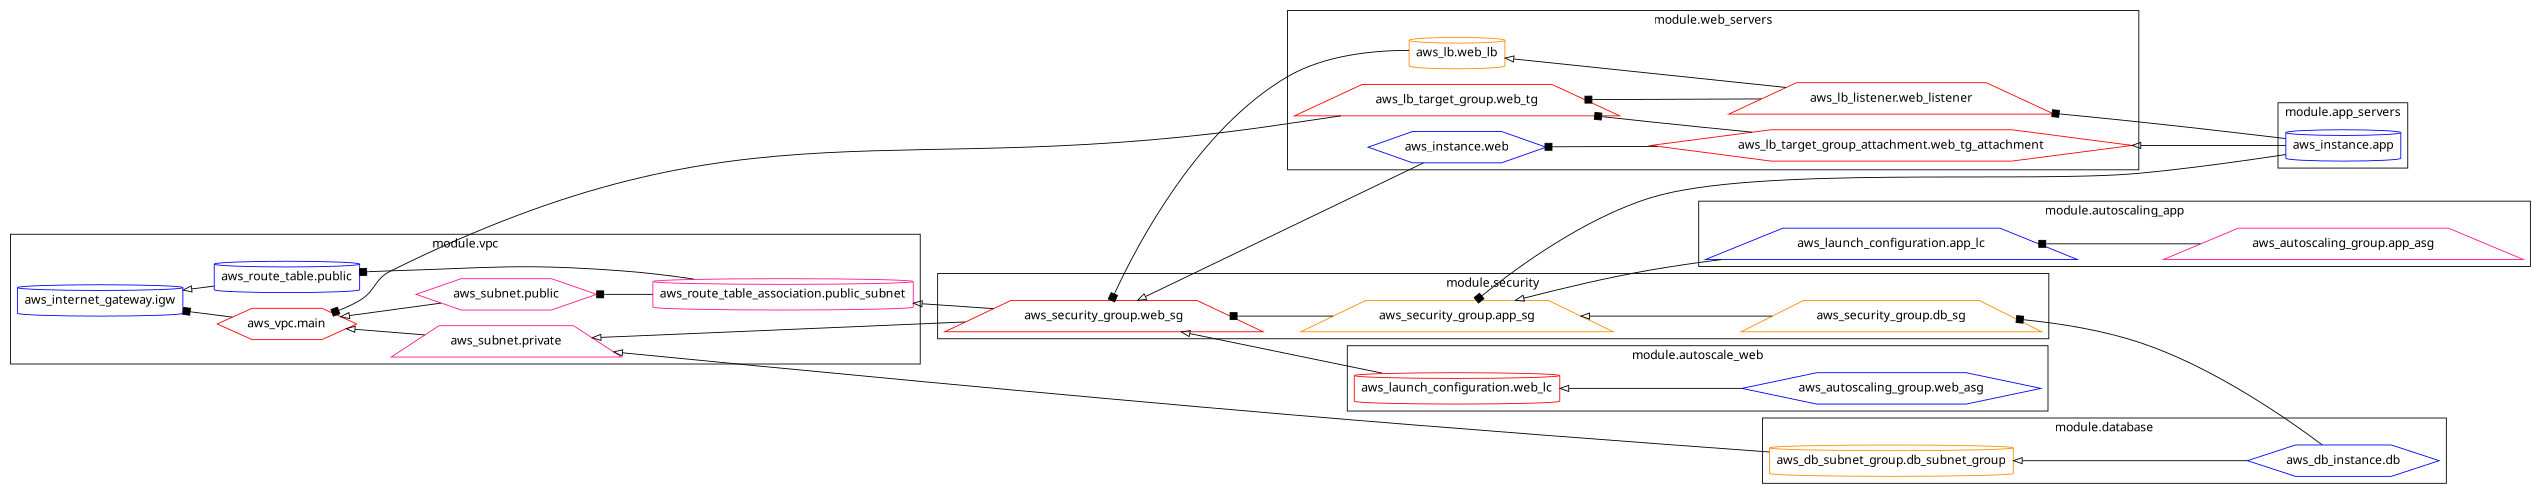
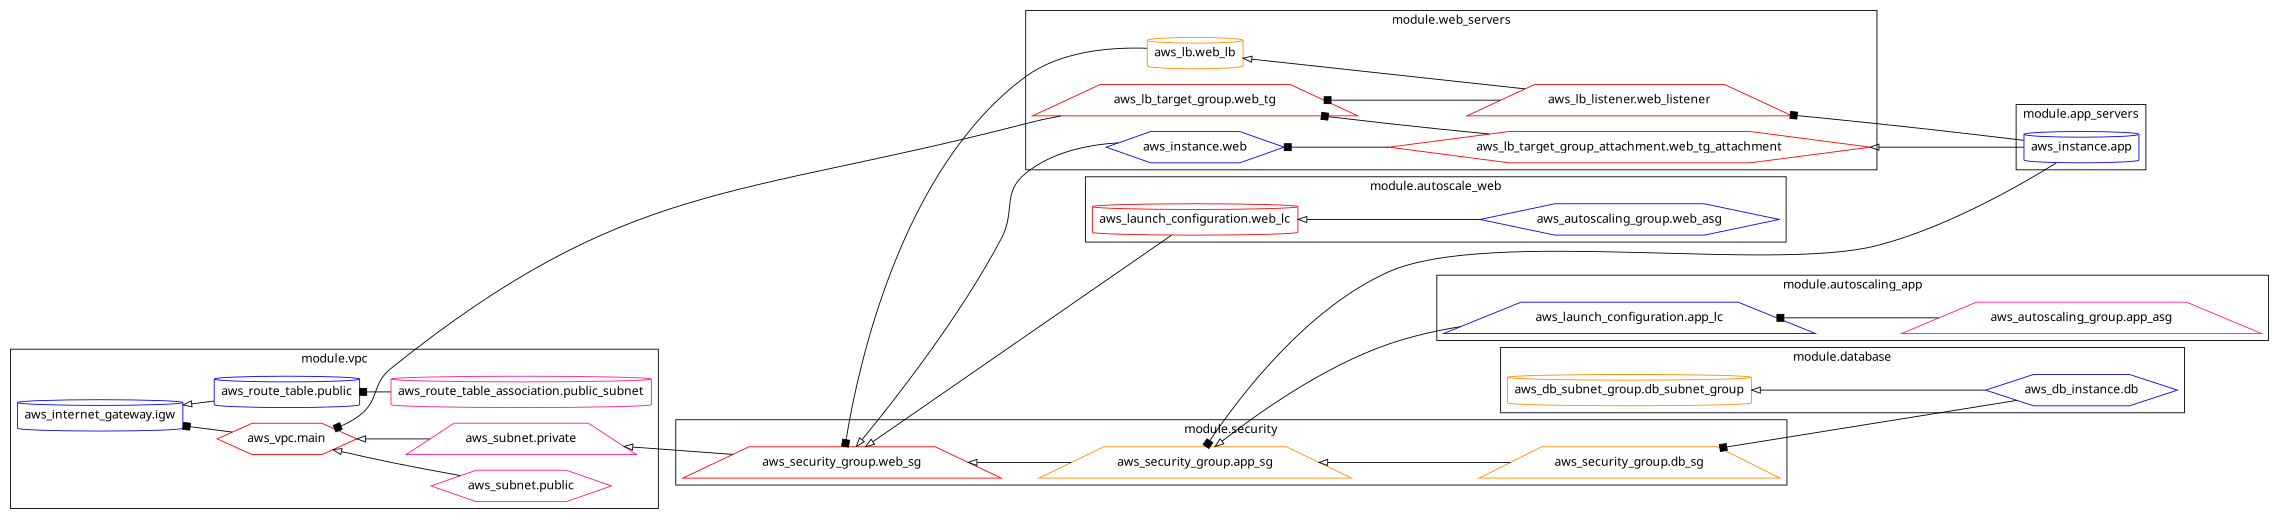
edge "aws_route_table_association.public_subnet" -> "aws_subnet.public": removed
edge "aws_security_group.web_sg" -> "aws_route_table_association.public_subnet": removed
edge "aws_security_group.app_sg" -> "aws_security_group.web_sg": arrowhead box -> onormal
edge "aws_db_subnet_group.db_subnet_group" -> "aws_subnet.private": removed
